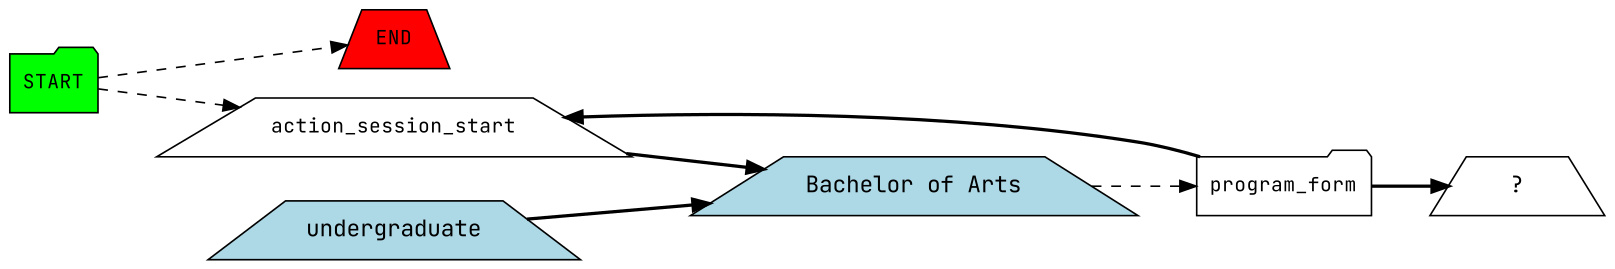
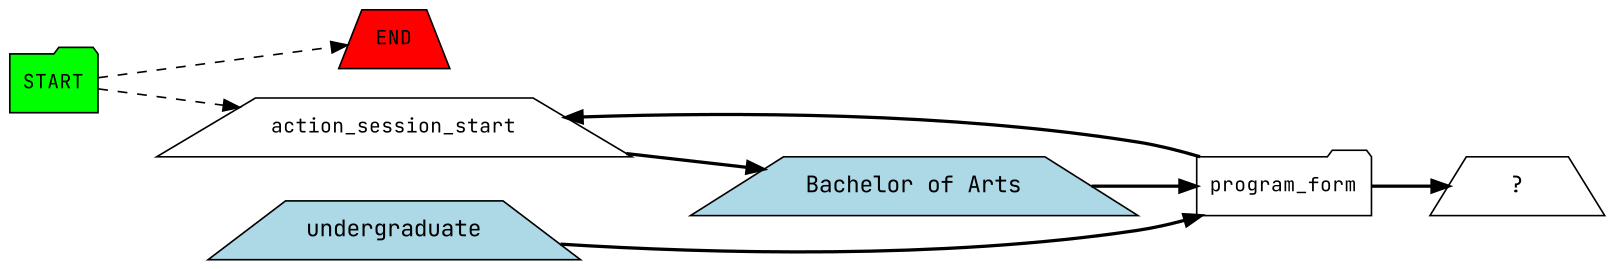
edge "Bachelor of Arts" -> "program_form": style dashed -> bold
edge "undergraduate" -> "Bachelor of Arts": now "undergraduate" -> "program_form"
